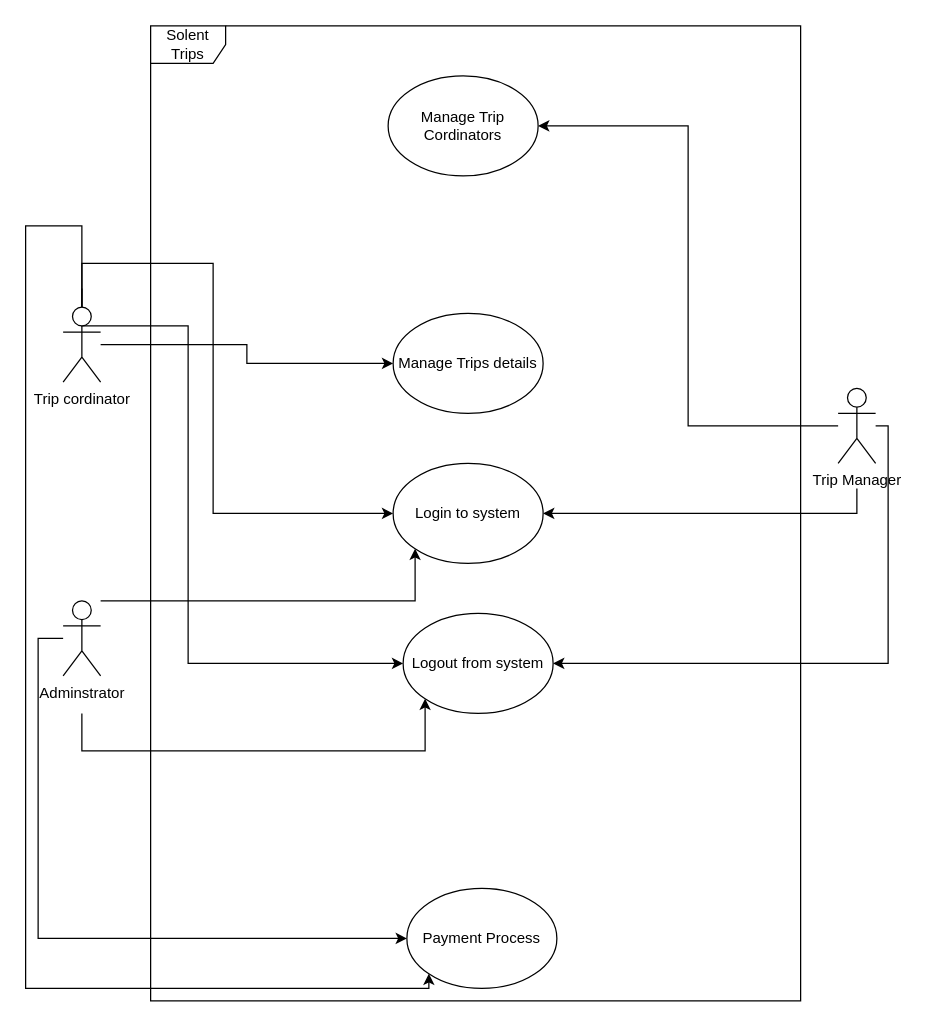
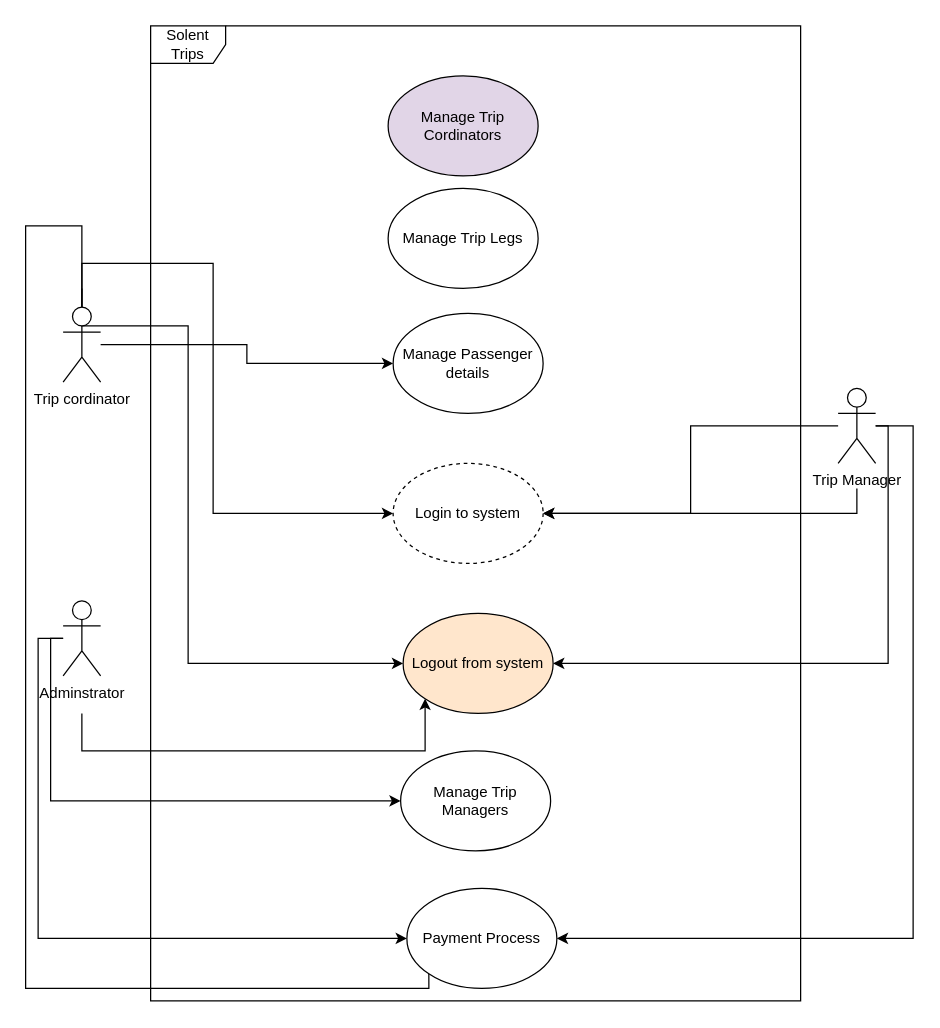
node "Manage Trip Cordinators": fillcolor #ffffff -> #e1d5e7
edge "Trip Manager" -> "Manage Trip Cordinators": now "Trip Manager" -> "Login to system"
node "Manage Trip Legs": added
node "Manage Trips details": label "Manage Trips details" -> "Manage Passenger details"
node "Login to system": style solid -> dashed
edge "Adminstrator" -> "Login to system": removed
node "Logout from system": fillcolor #ffffff -> #ffe6cc
edge "Adminstrator" -> "Manage Trip Managers": added
node "Manage Trip Managers": added
edge "Trip Manager" -> "Payment Process": added
edge "Trip cordinator" -> "Payment Process": arrowhead classic -> none
